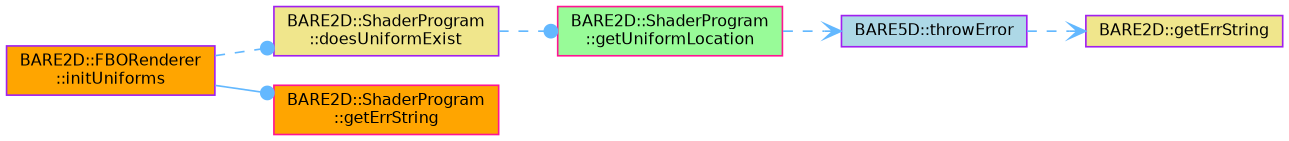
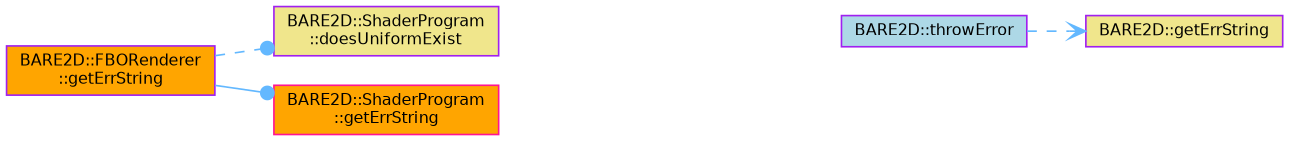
node "BARE2D::ShaderProgram ::getUniformLocation": removed
node "BARE5D::throwError": label "BARE5D::throwError" -> "BARE2D::throwError"
node "BARE2D::FBORenderer ::initUniforms": label "BARE2D::FBORenderer ::initUniforms" -> "BARE2D::FBORenderer ::getErrString"
